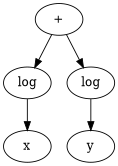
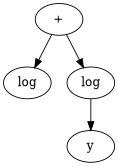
node "x": removed
